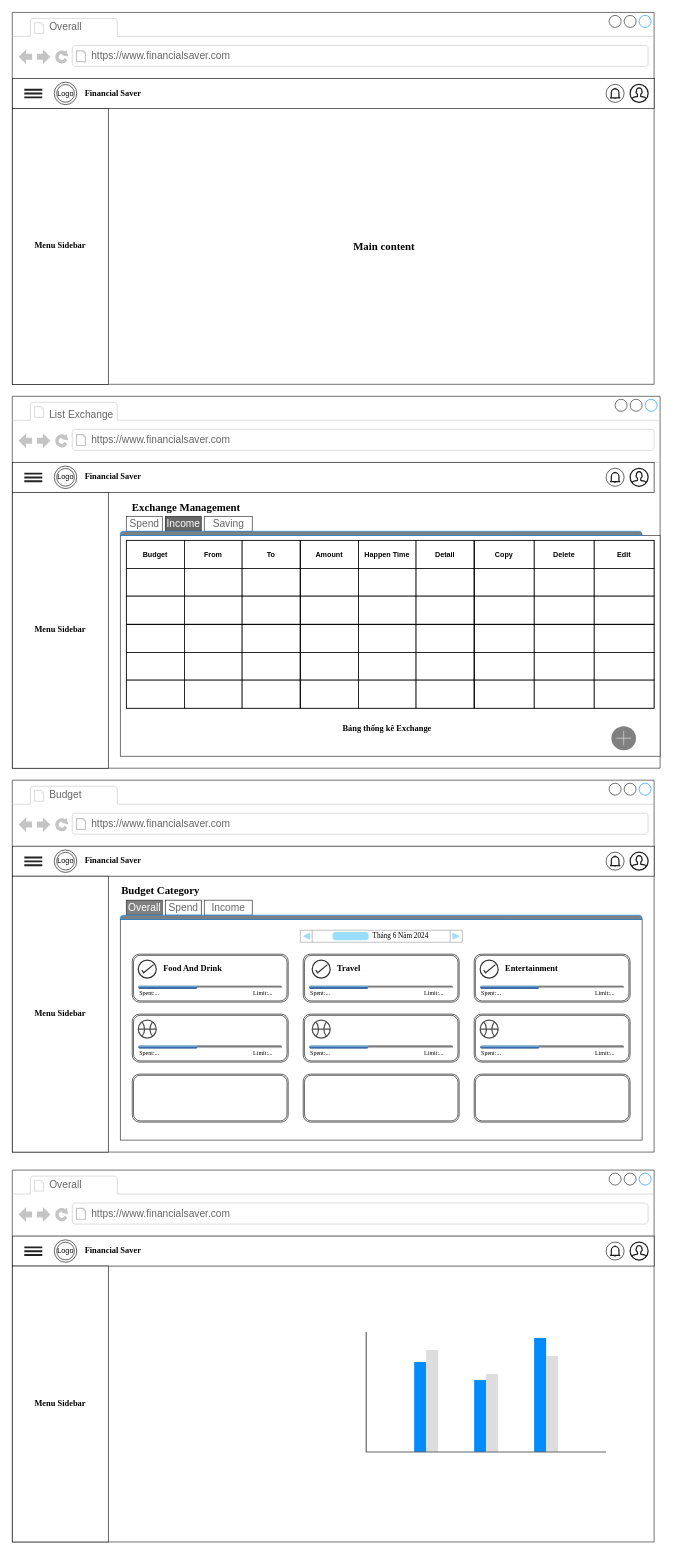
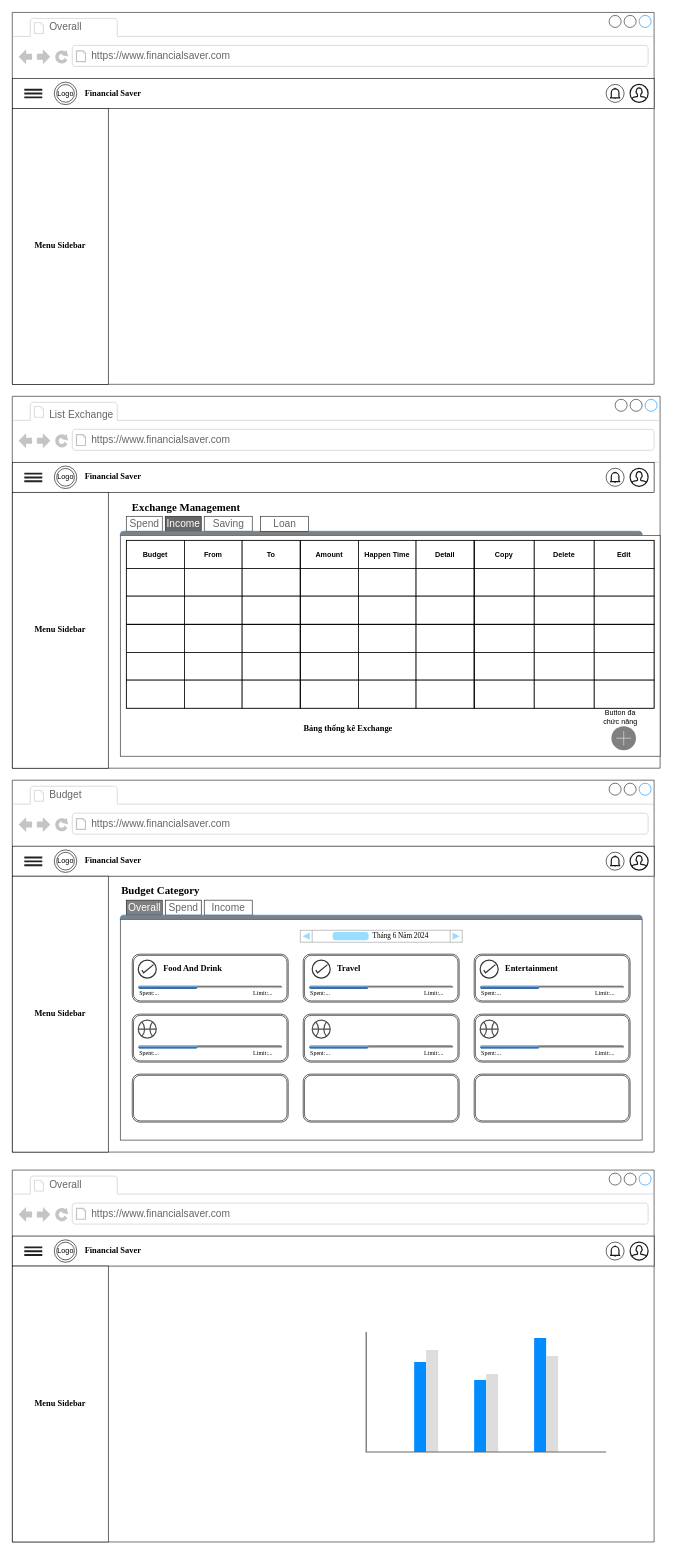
node "Main content": removed
node "Loan": added
node "Button đa chức năng": added
node "Bảng thống kê Exchange": moved (387, 729) -> (348, 729)
